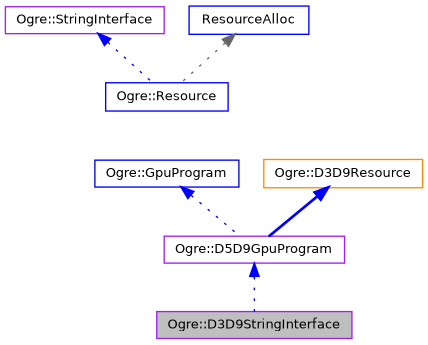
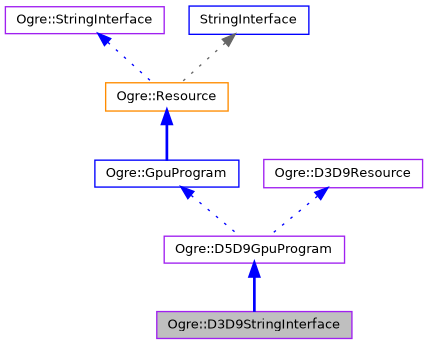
node "ResourceAlloc": label "ResourceAlloc" -> "StringInterface"
node "Ogre::Resource": color blue -> darkorange
edge "Ogre::GpuProgram" -> "Ogre::Resource": added
node "Ogre::D3D9Resource": color darkorange -> purple
edge "Ogre::D5D9GpuProgram" -> "Ogre::D3D9Resource": style bold -> dotted
edge "Ogre::D3D9StringInterface" -> "Ogre::D5D9GpuProgram": style dotted -> bold
